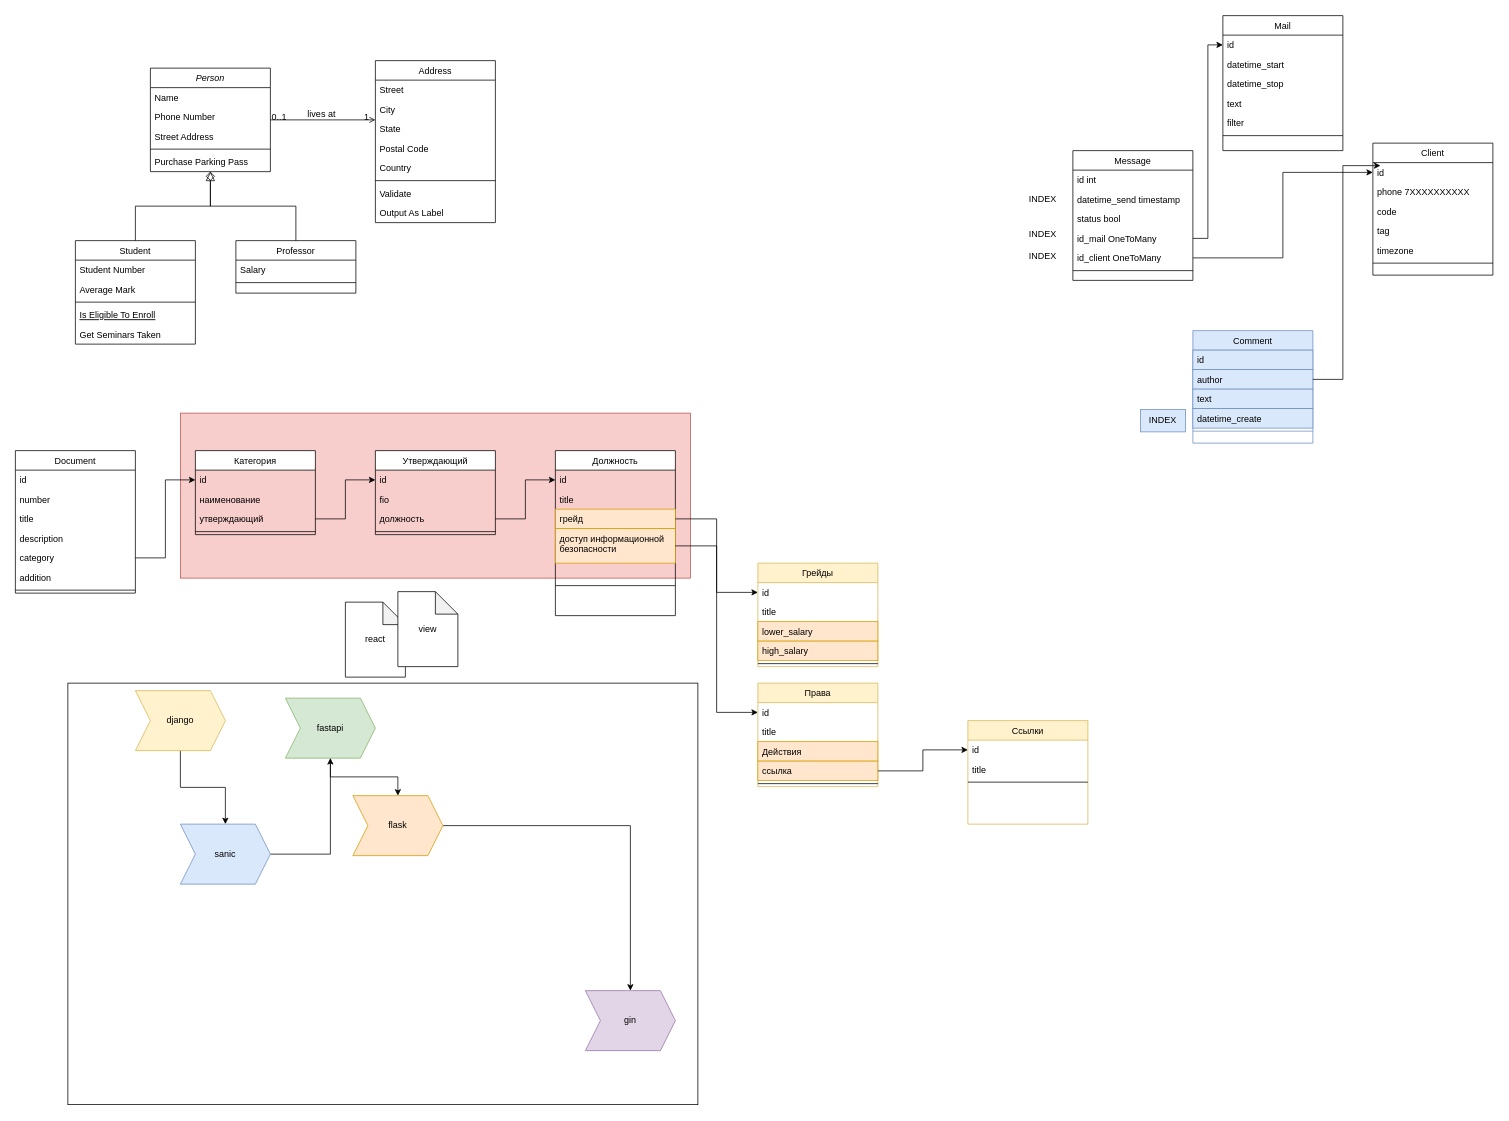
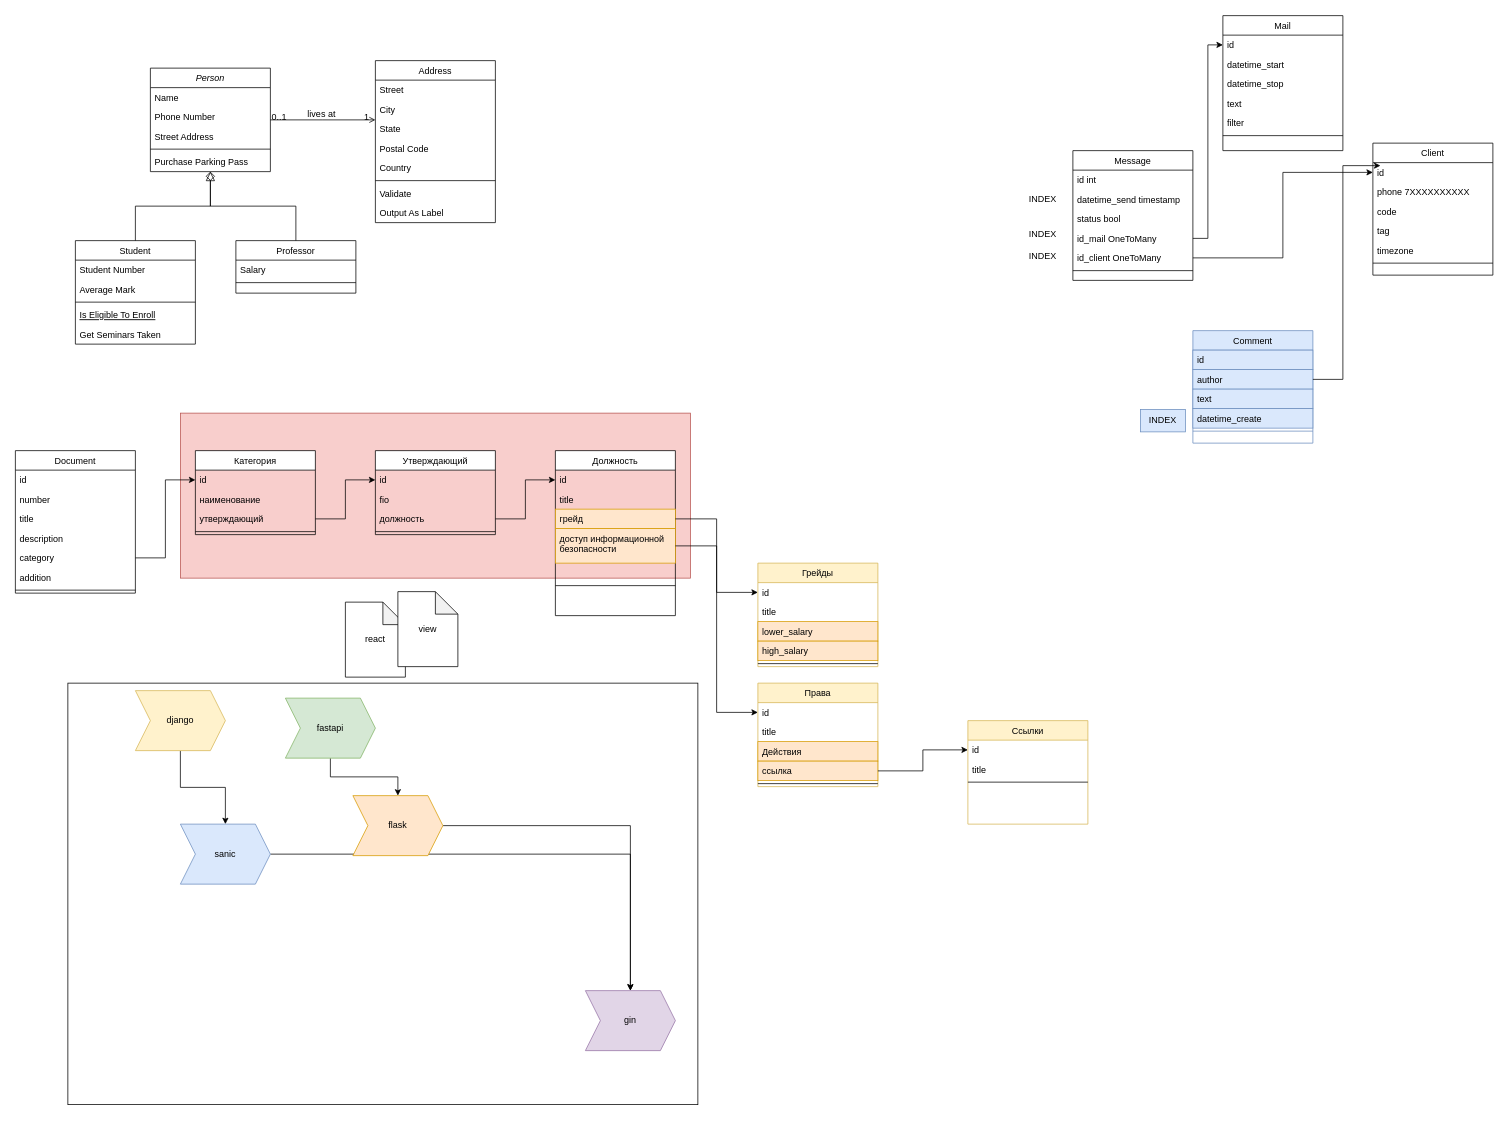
edge "sanic" -> "fastapi": now "sanic" -> "gin"
